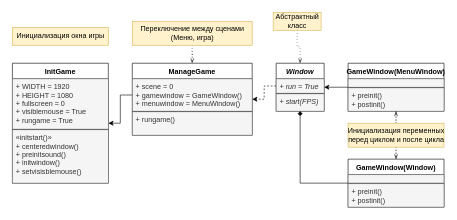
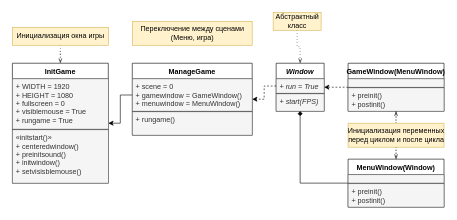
edge "Инициализация окна игры" -> "InitGame": added
edge "Переключение между сценами (Меню, игра)" -> "ManageGame": removed
edge "GameWindow(MenuWindow)" -> "Window": style solid -> dashed
node "GameWindow(Window)": label "GameWindow(Window)" -> "MenuWindow(Window)"
